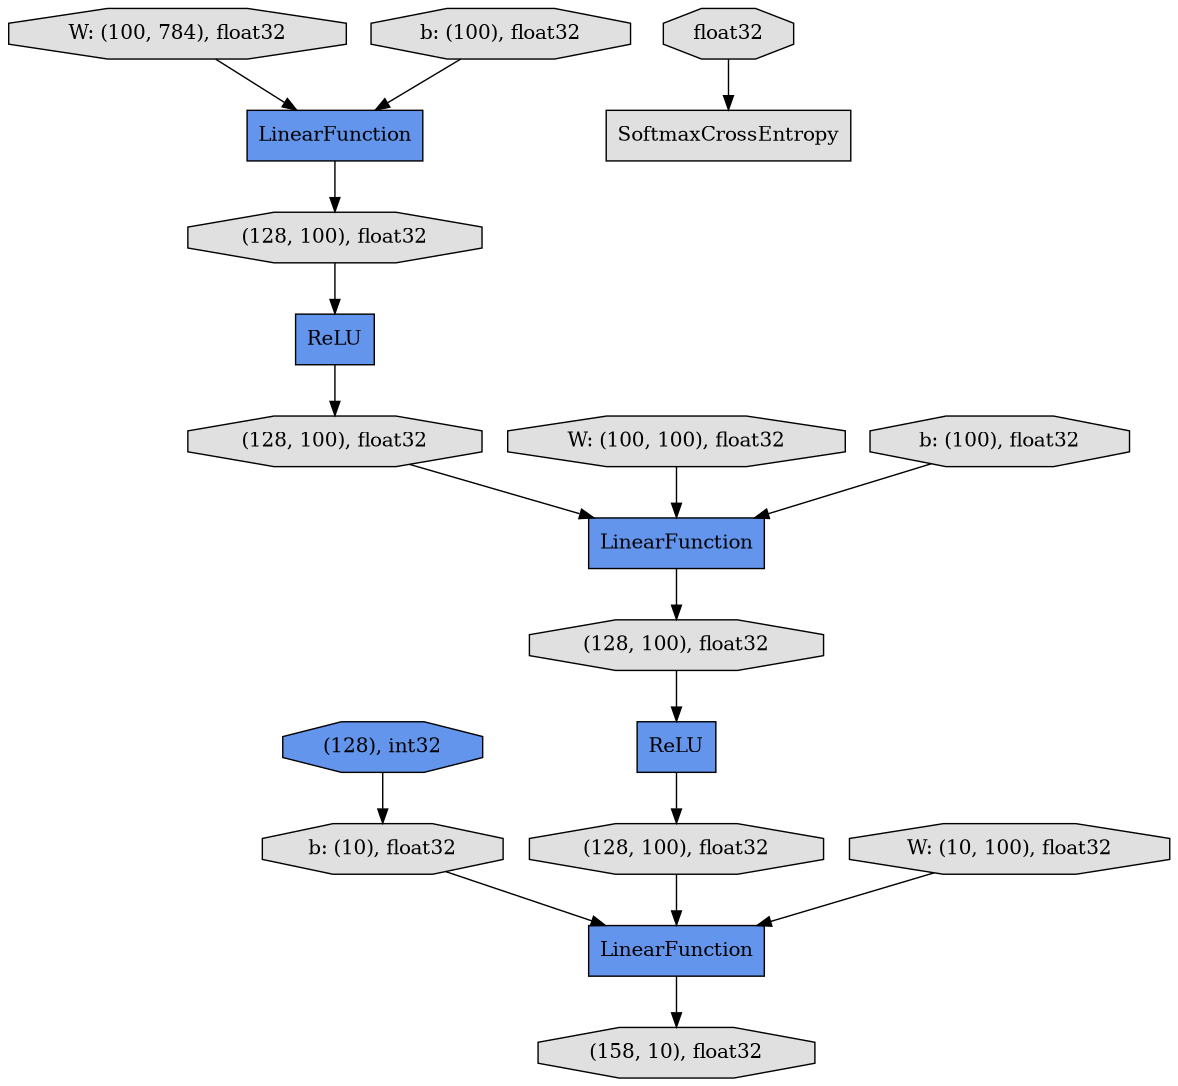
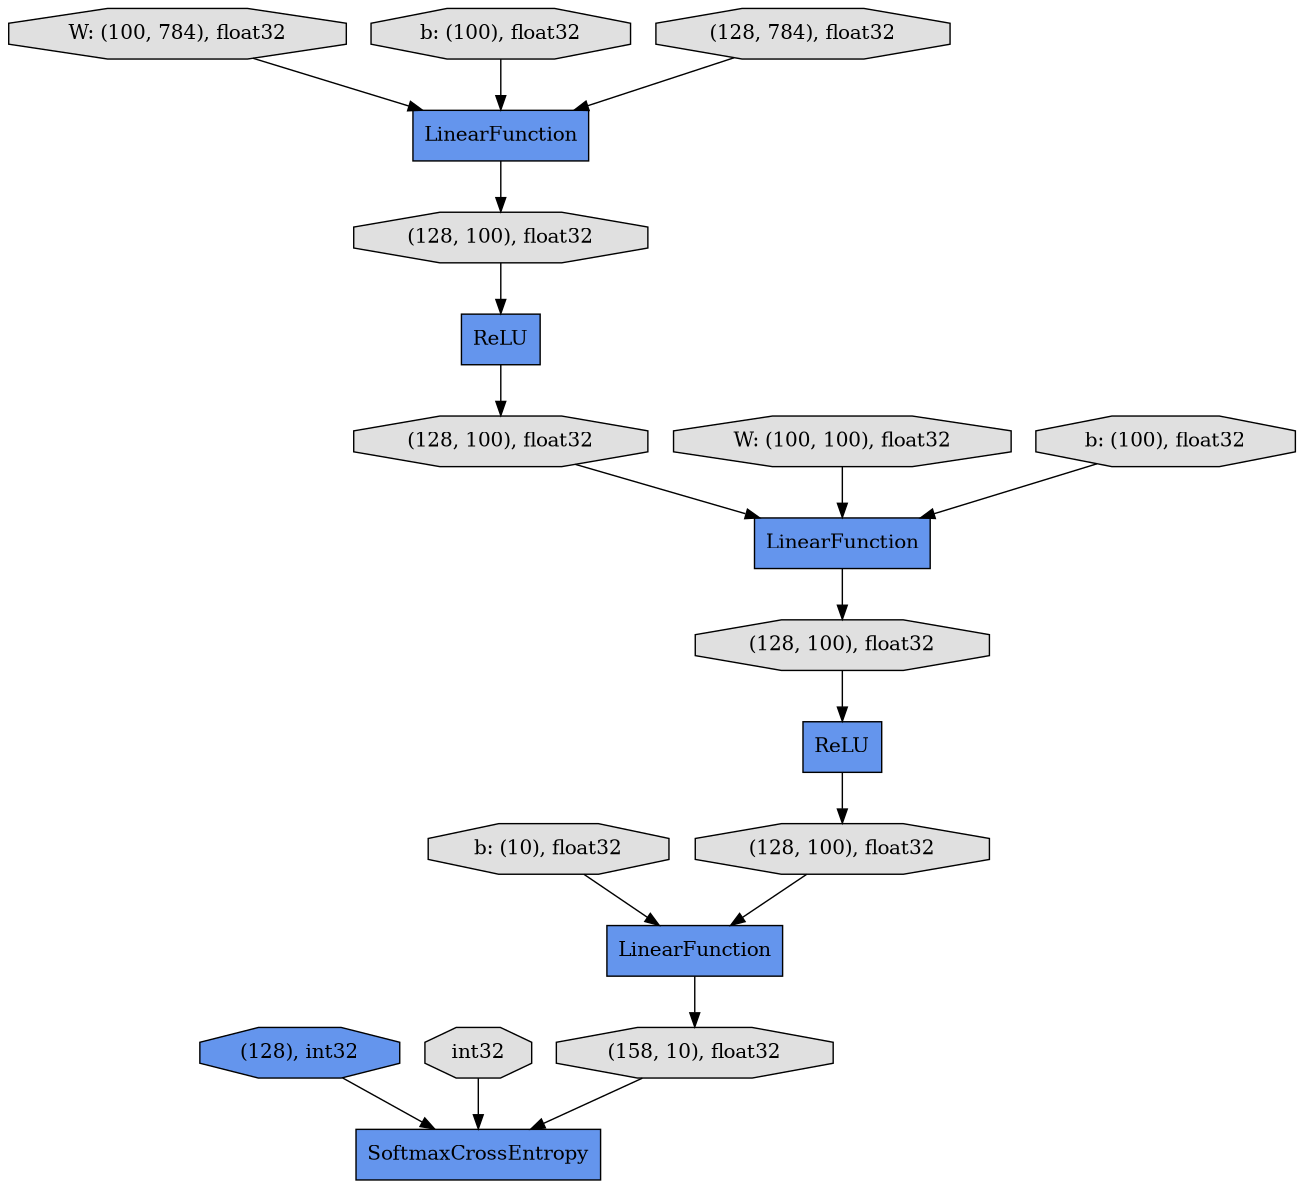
node "float32": label "float32" -> "int32"
node "(128, 784), float32": added
node "SoftmaxCrossEntropy": fillcolor #e0e0e0 -> #6495ed
edge "(128), int32" -> "b: (10), float32": now "(128), int32" -> "SoftmaxCrossEntropy"
node "W: (10, 100), float32": removed
edge "(158, 10), float32" -> "SoftmaxCrossEntropy": added
